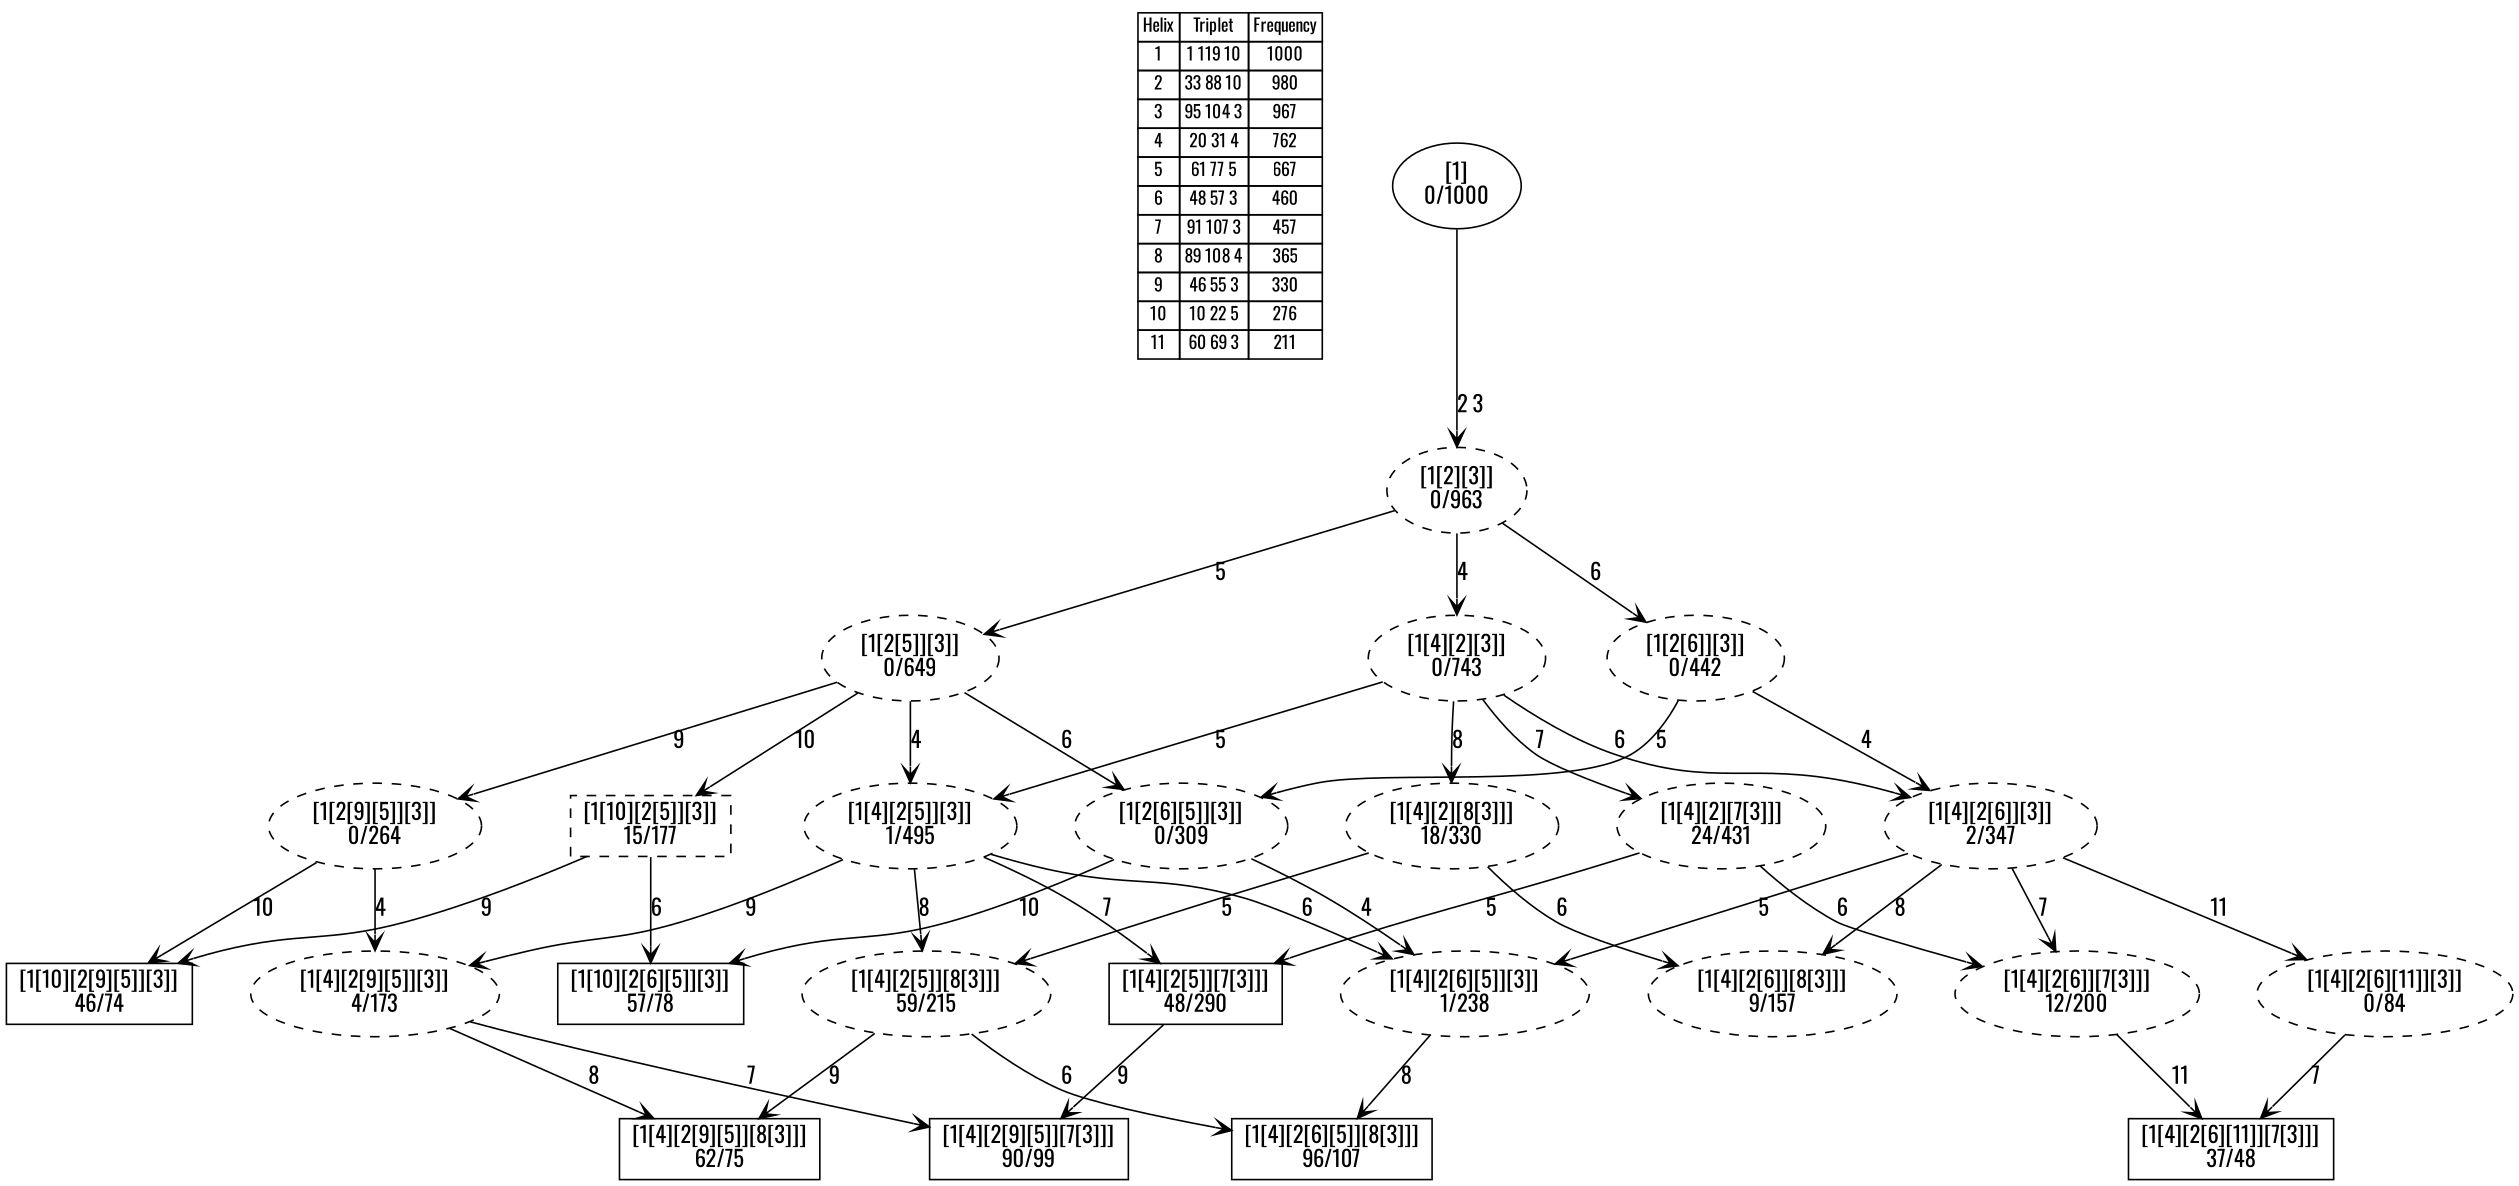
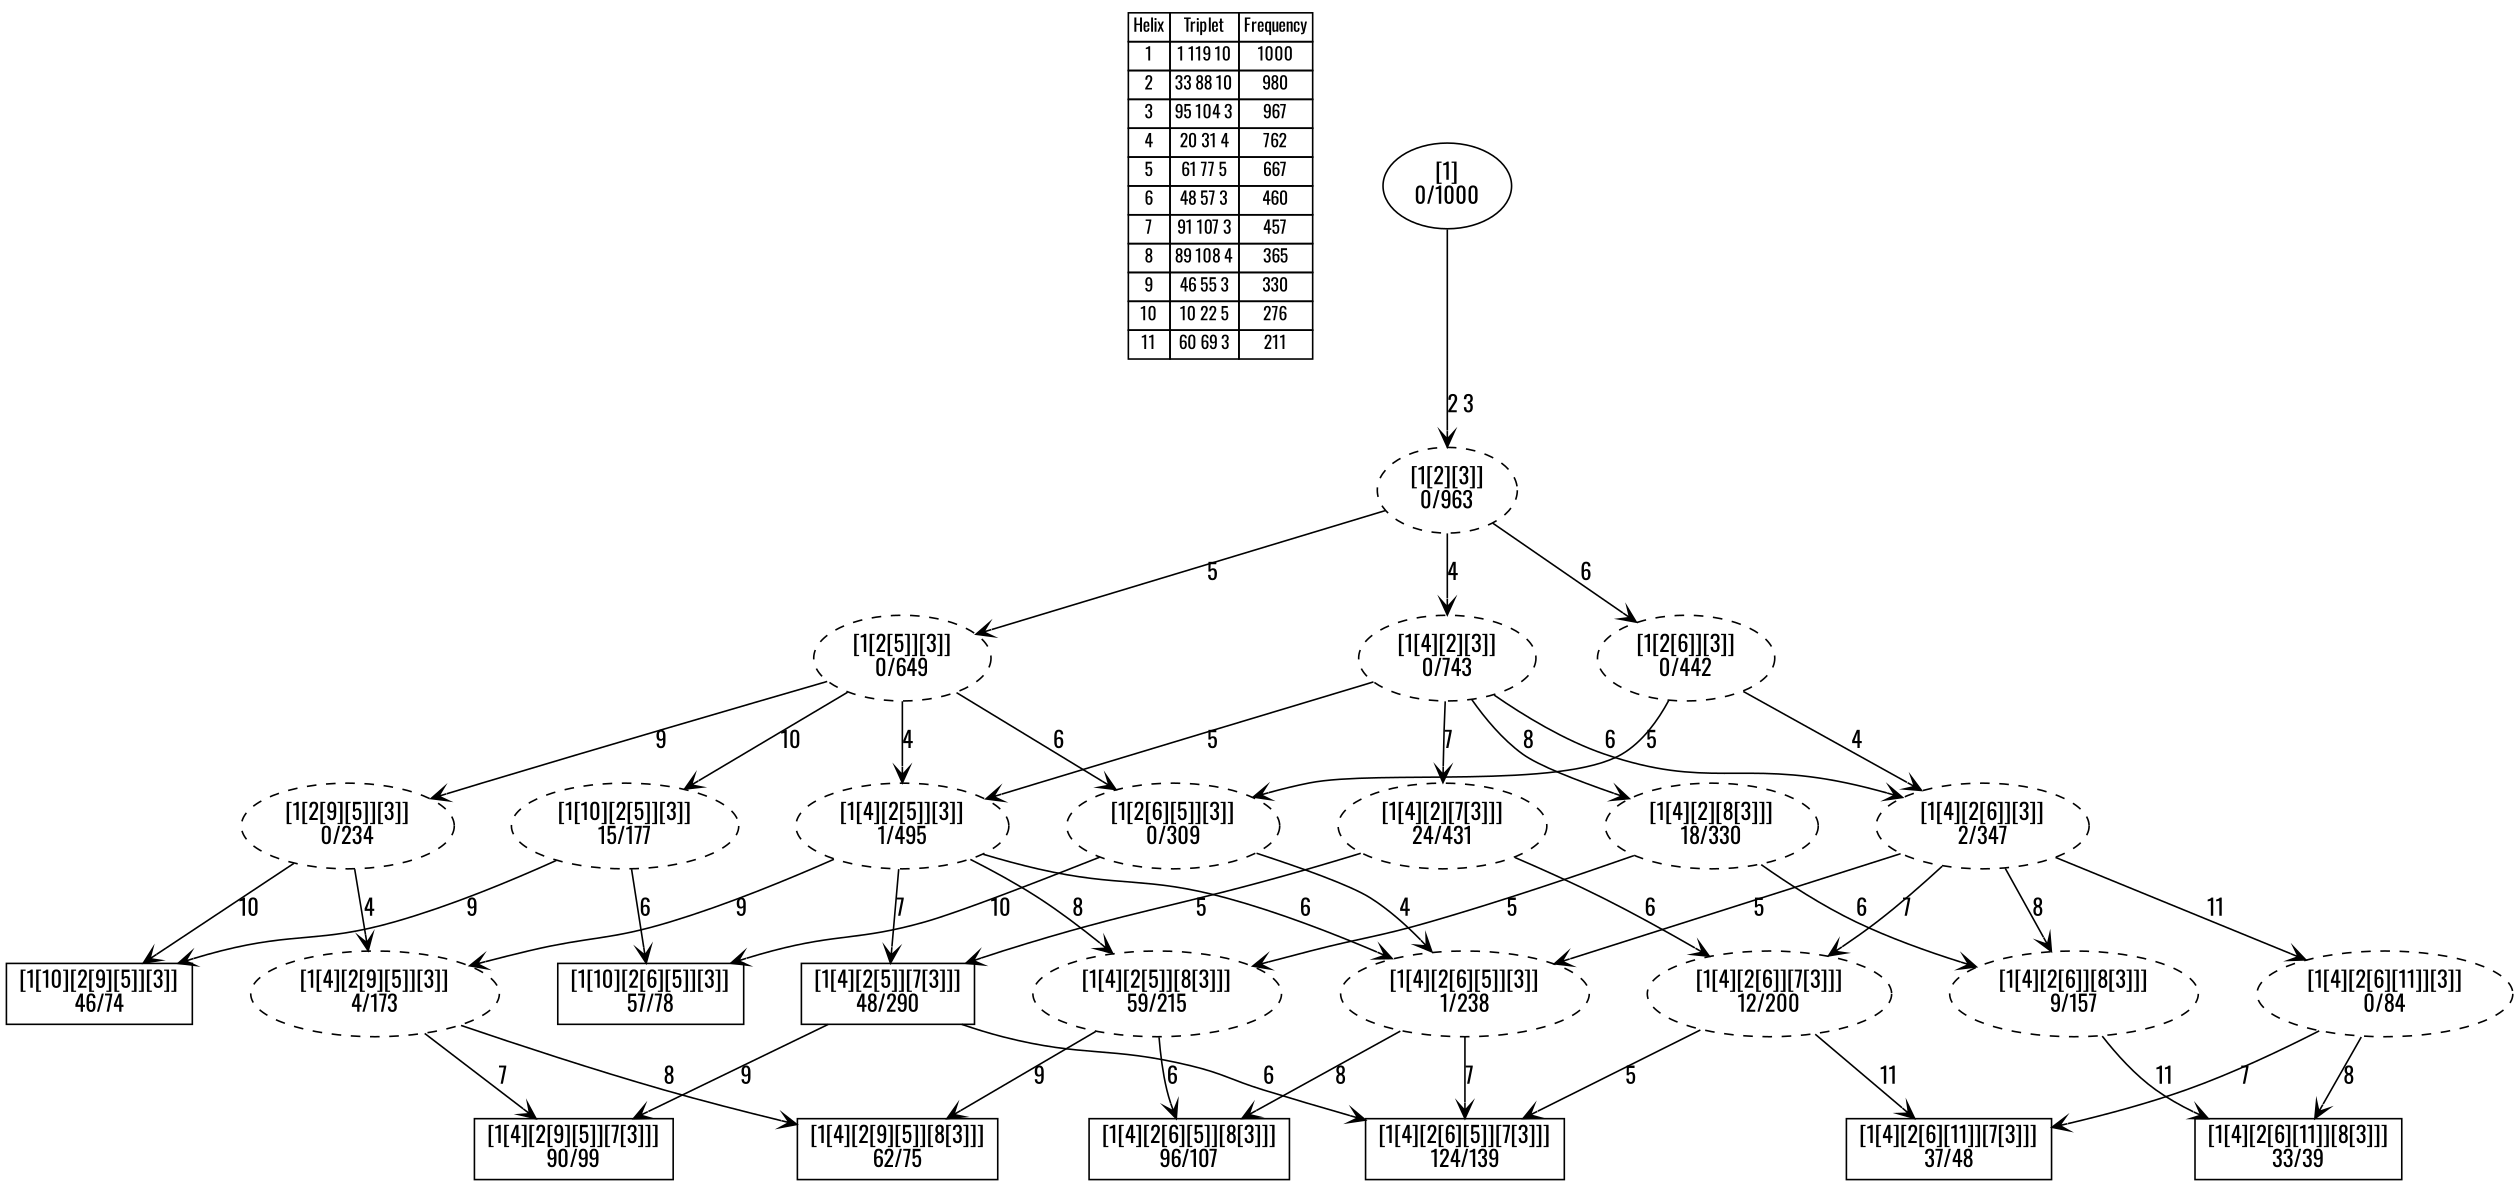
node "[1[2[9][5]][3]] 0/264": label "[1[2[9][5]][3]] 0/264" -> "[1[2[9][5]][3]] 0/234"
node "[1[10][2[5]][3]] 15/177": shape box -> ellipse
node "[1[4][2[6][5]][7[3]]] 124/139": added
node "[1[4][2[6][11]][8[3]]] 33/39": added
